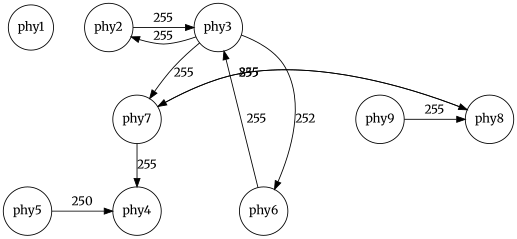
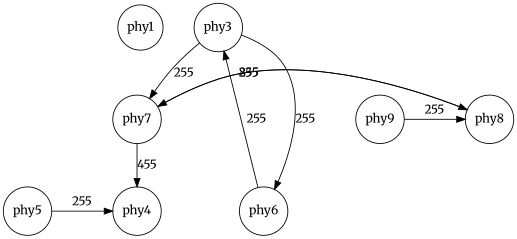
node "phy2": removed
edge "phy3" -> "phy6": label "252" -> "255"
edge "phy7" -> "phy4": label "255" -> "455"
edge "phy5" -> "phy4": label "250" -> "255"
